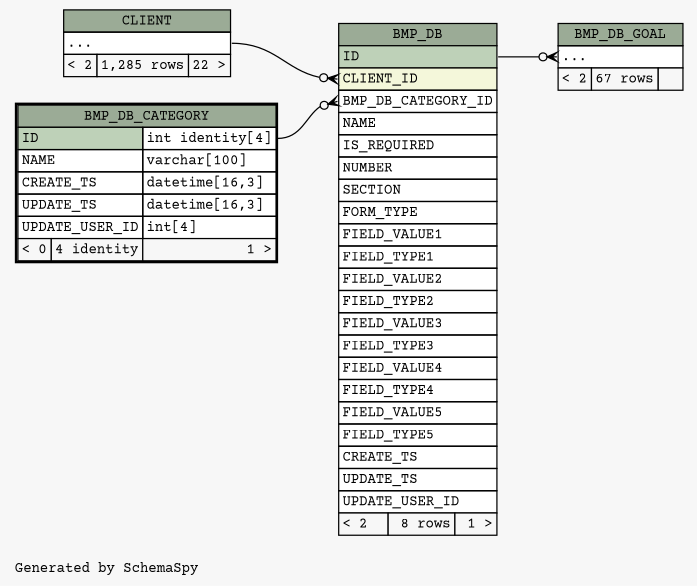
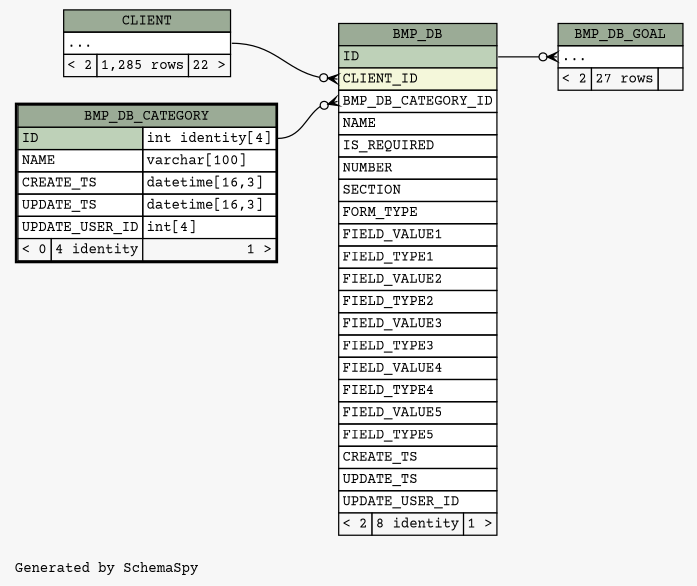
node "BMP_DB_GOAL": text "67 rows" -> "27 rows"
node "BMP_DB": text "8 rows" -> "8 identity"
